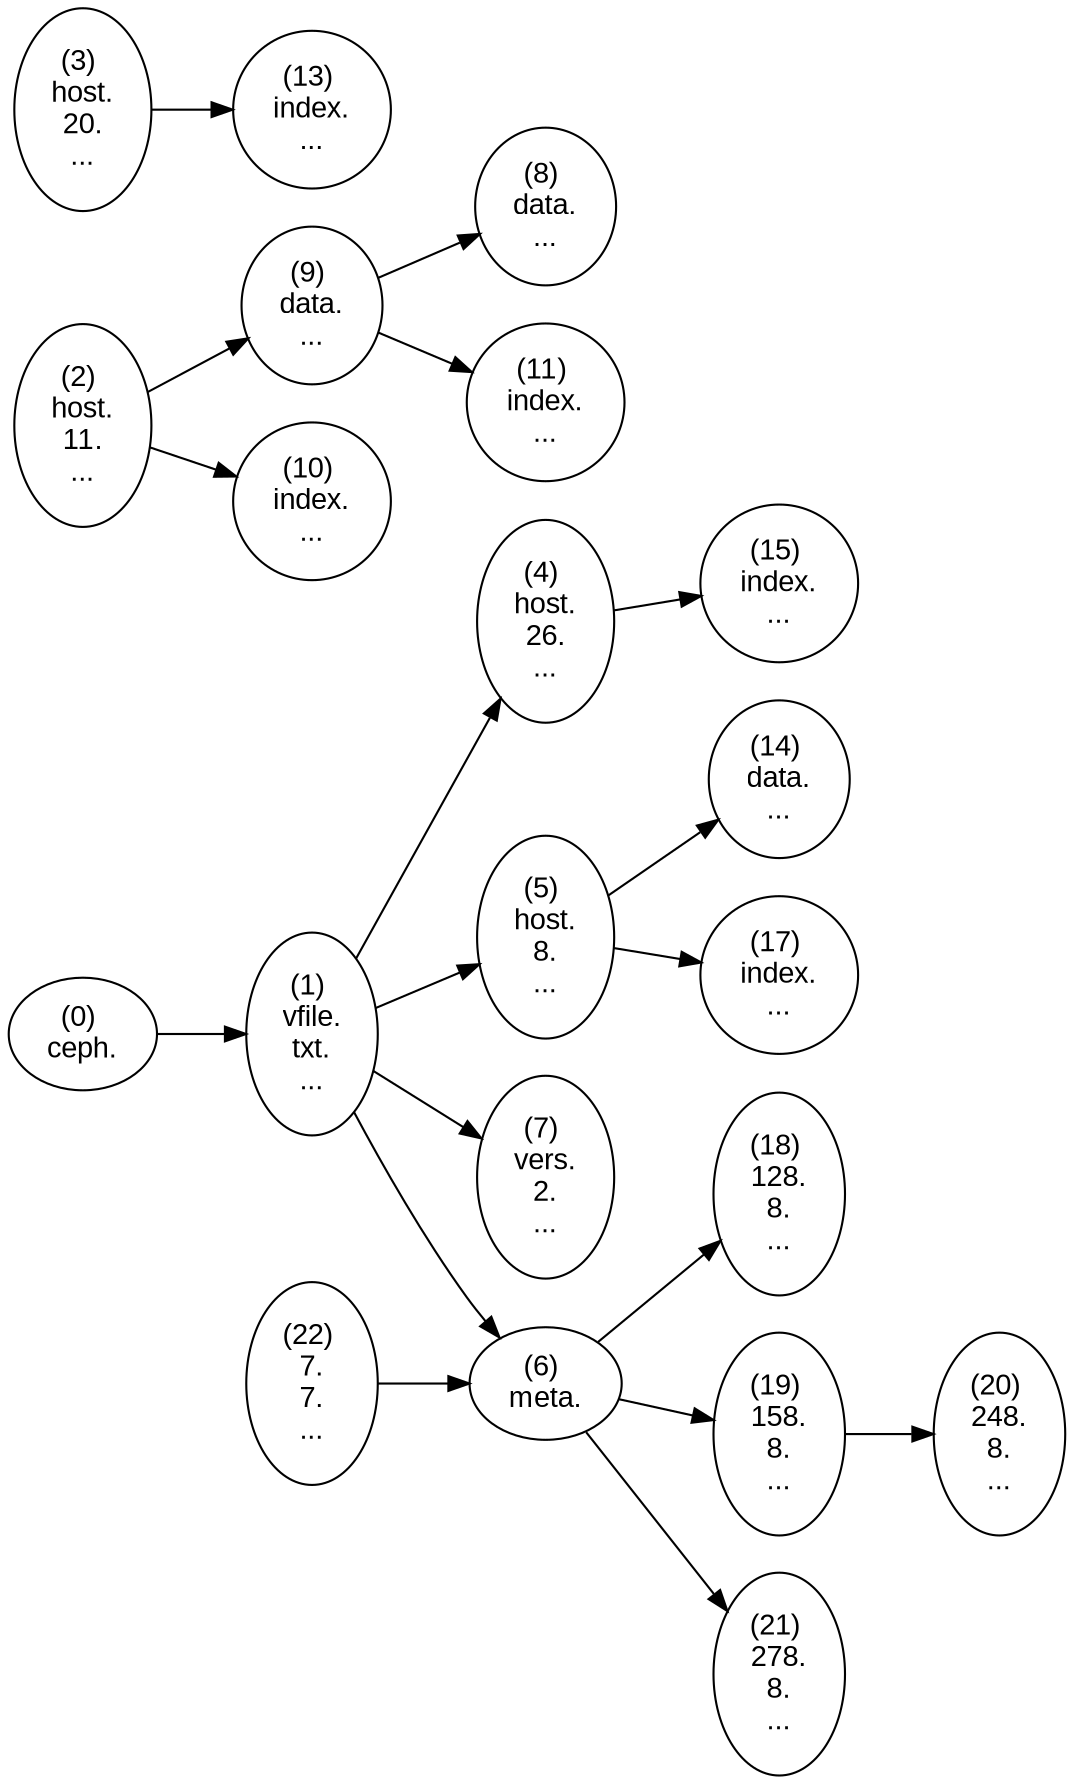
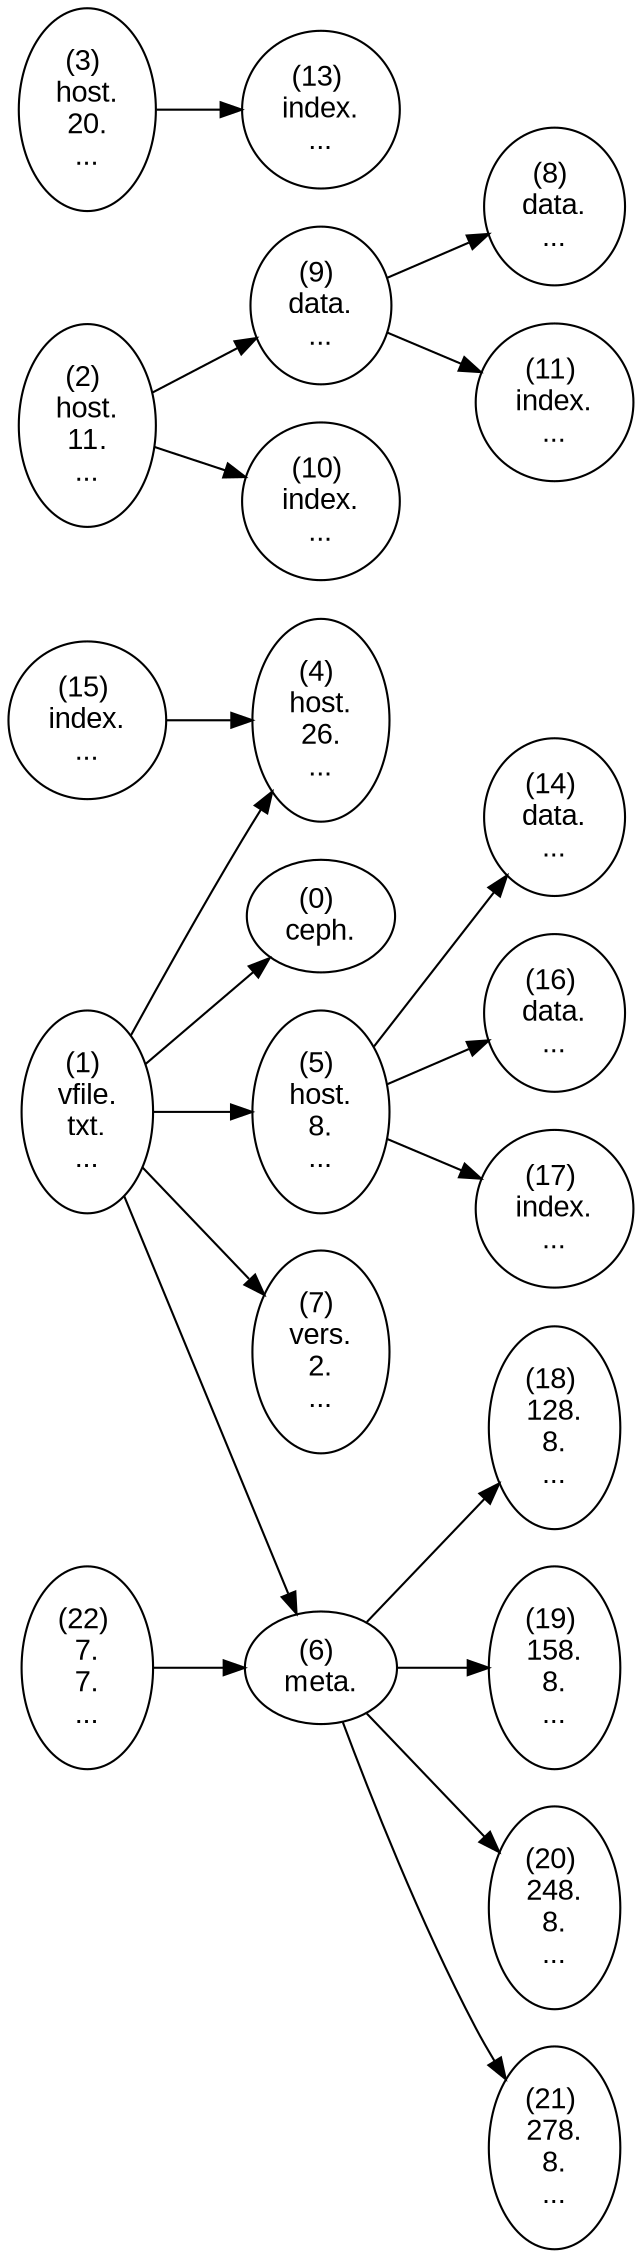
edge "(4) host. 26. ..." -> "(15) index. ...": reversed
node "(16) data. ...": added
edge "(0) ceph." -> "(1) vfile. txt. ...": reversed
edge "(19) 158. 8. ..." -> "(20) 248. 8. ...": now "(6) meta." -> "(20) 248. 8. ..."
